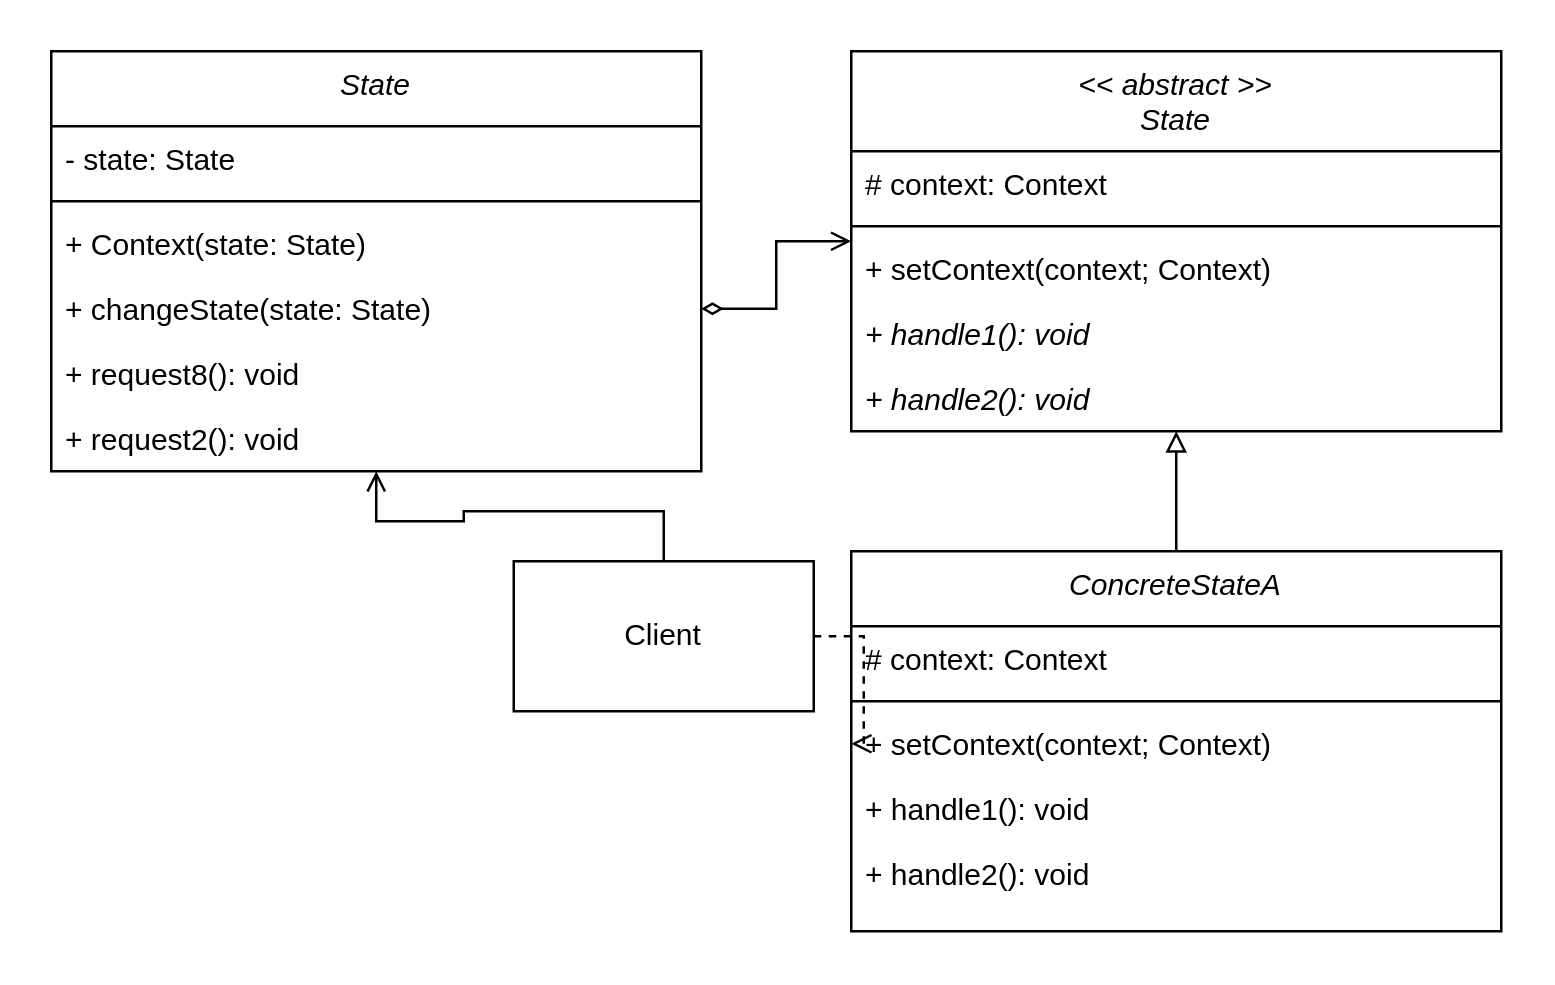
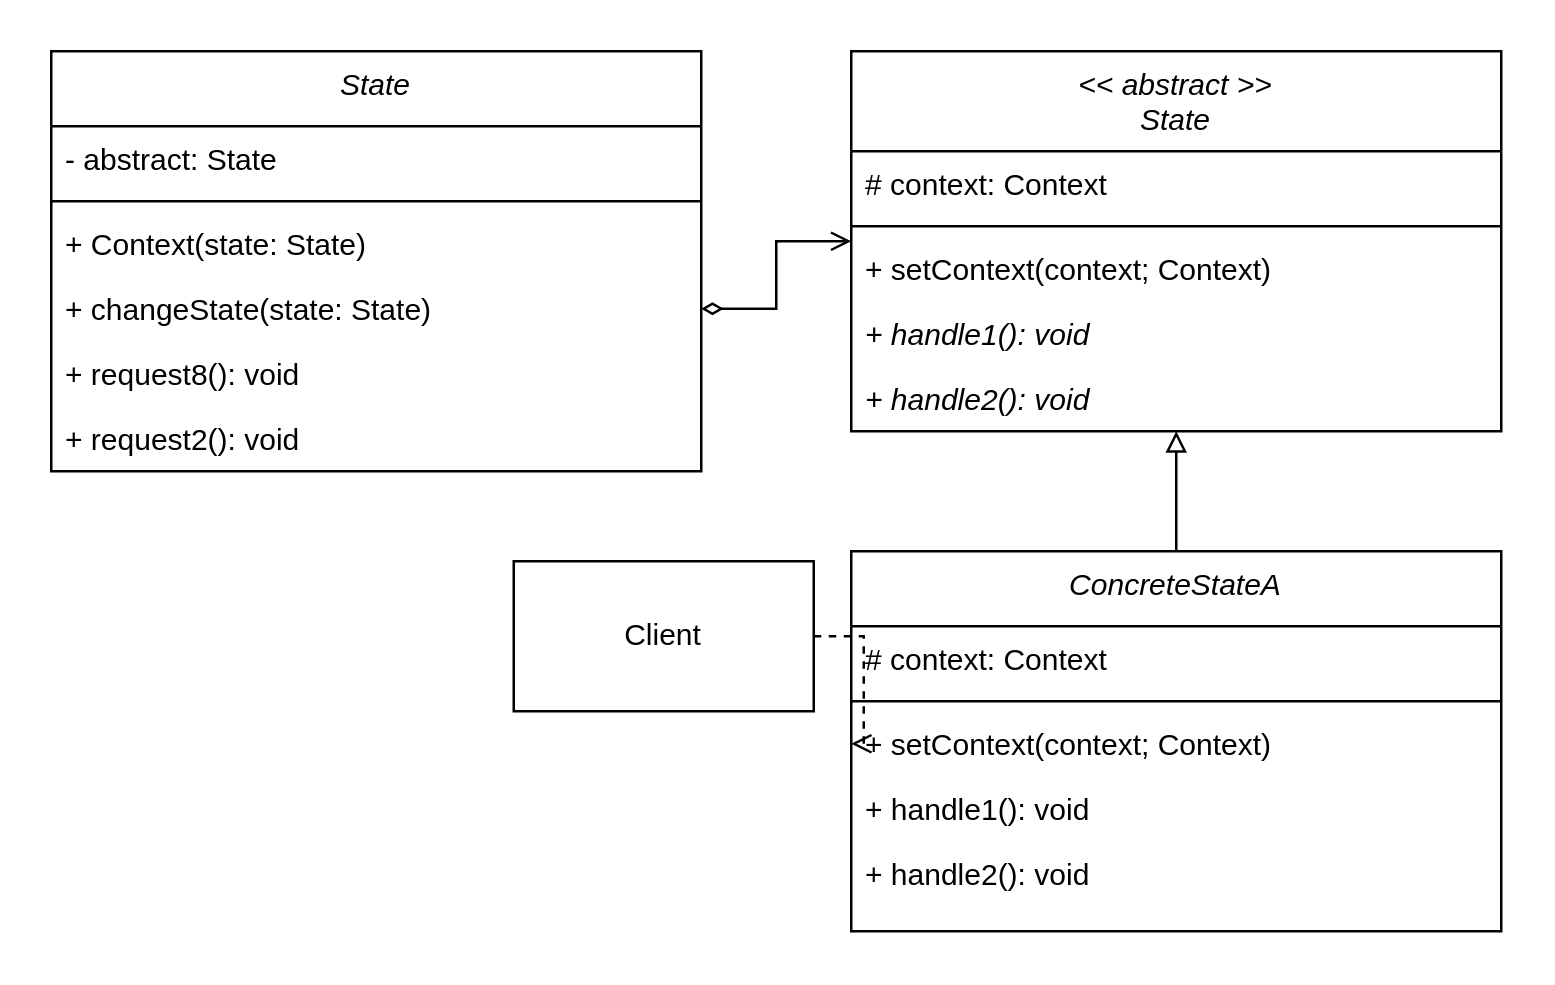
node "- state: State": label "- state: State" -> "- abstract: State"
edge "Client" -> "State": removed
